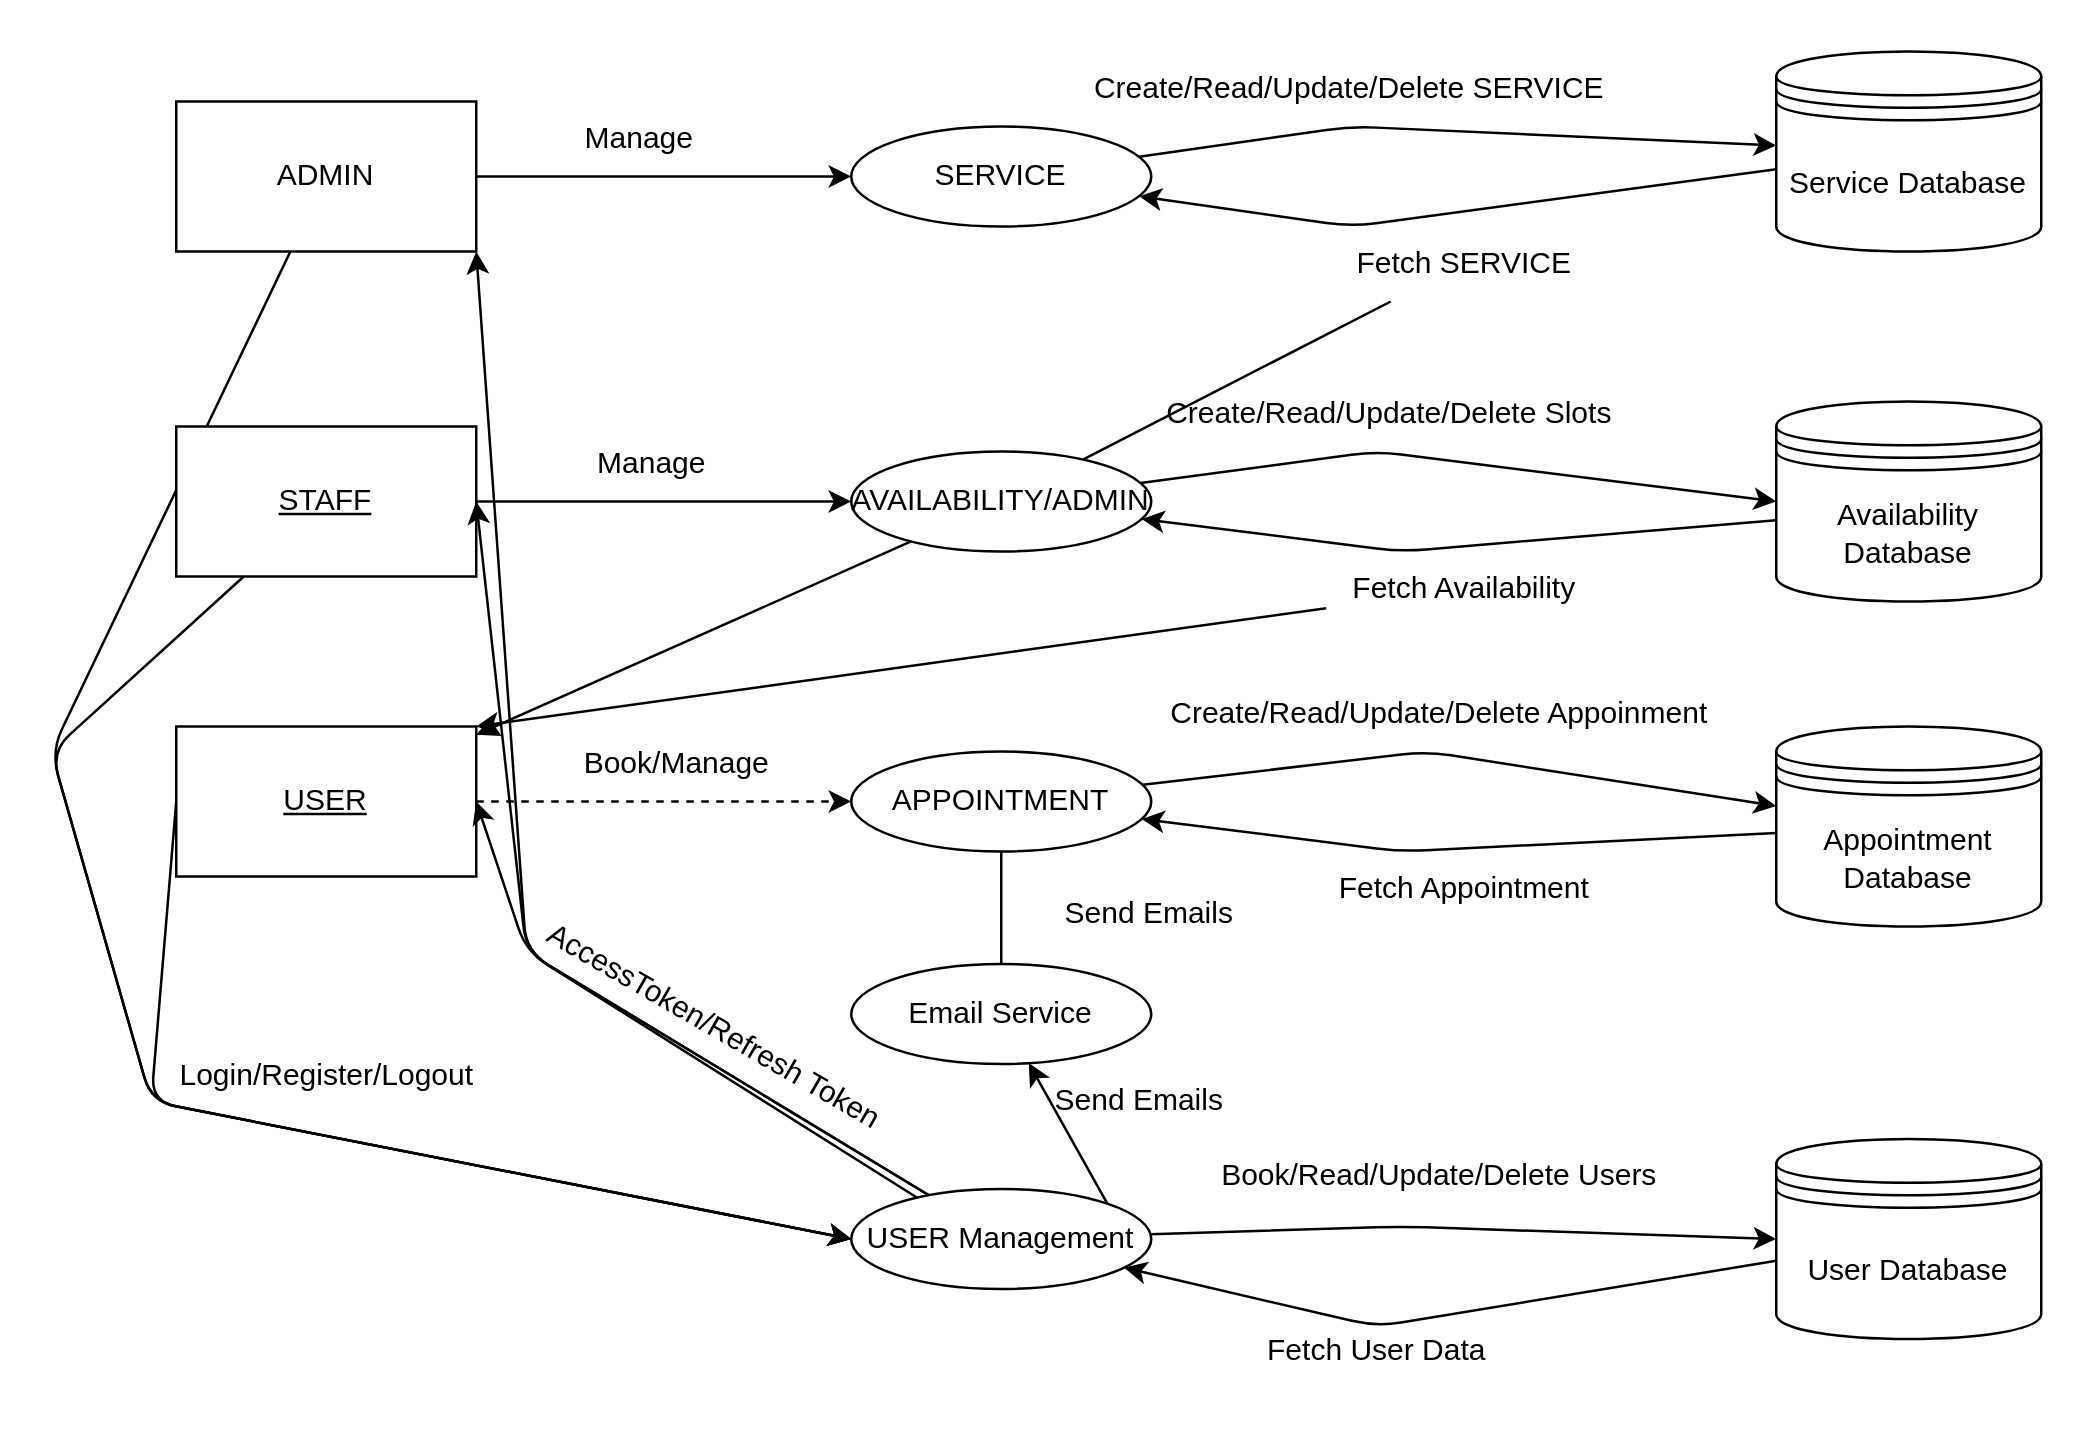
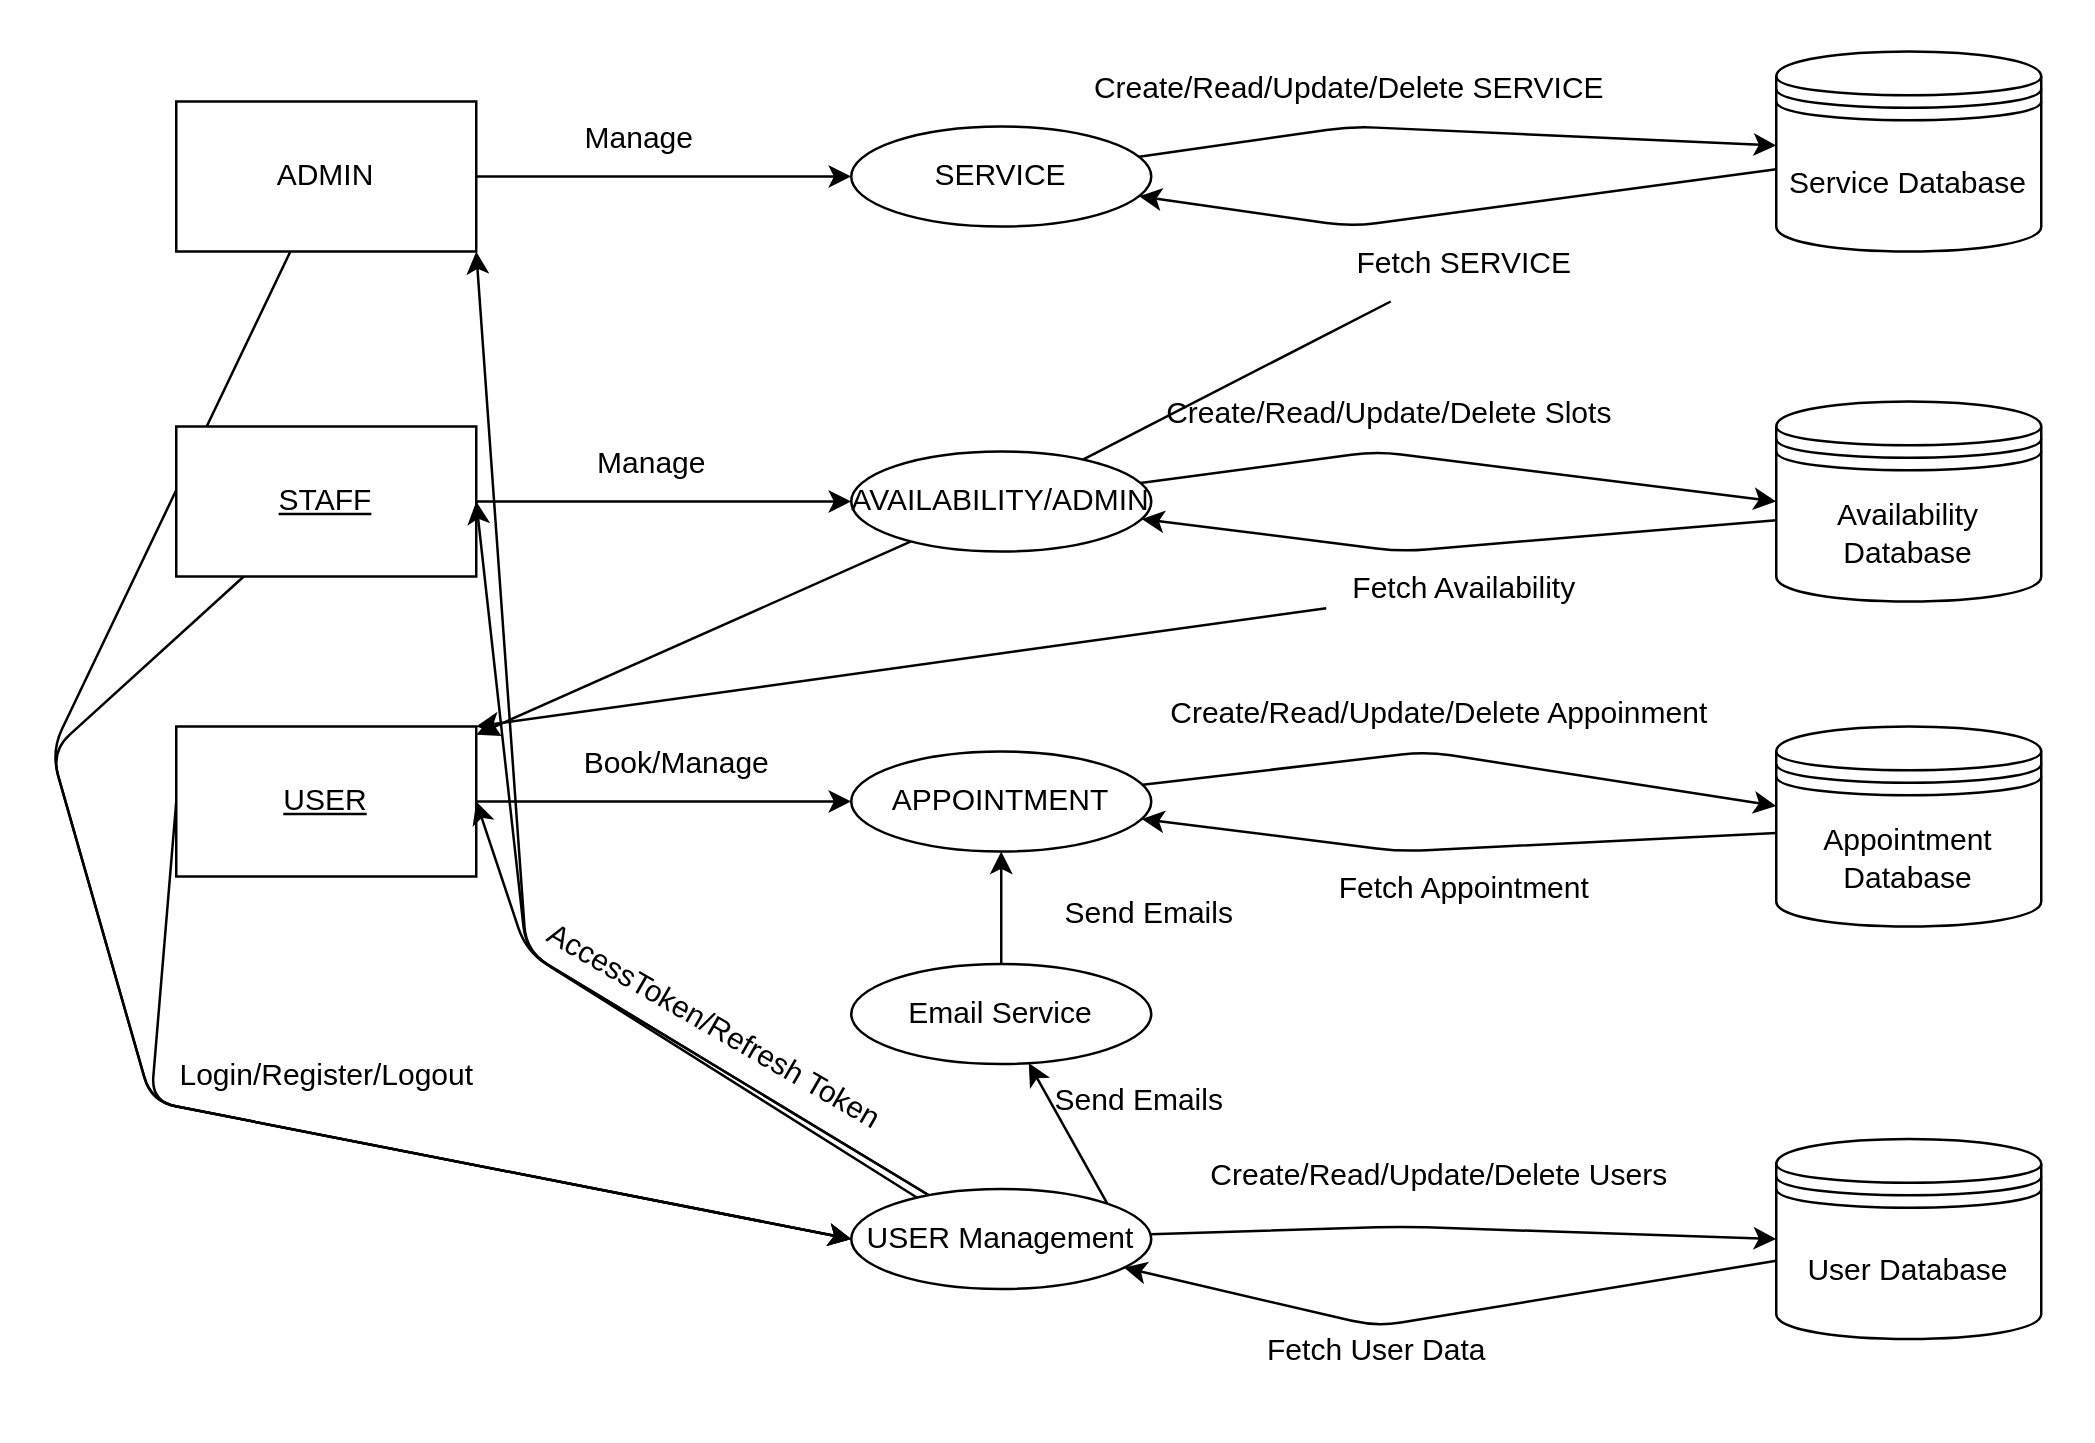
edge "USER" -> "APPOINTMENT": style dashed -> solid
edge "APPOINTMENT" -- "Email Service": arrowhead none -> classic
node "Book/Read/Update/Delete Users": label "Book/Read/Update/Delete Users" -> "Create/Read/Update/Delete Users"
